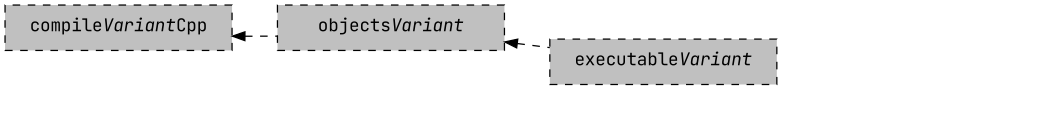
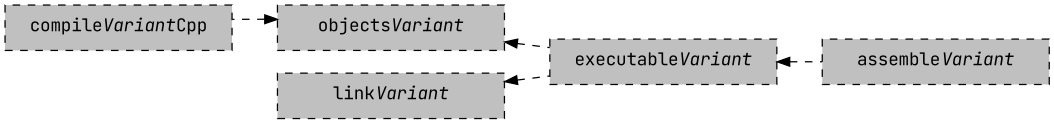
edge "objects" -> "compile": reversed
node "assemble": added
node "link": added
